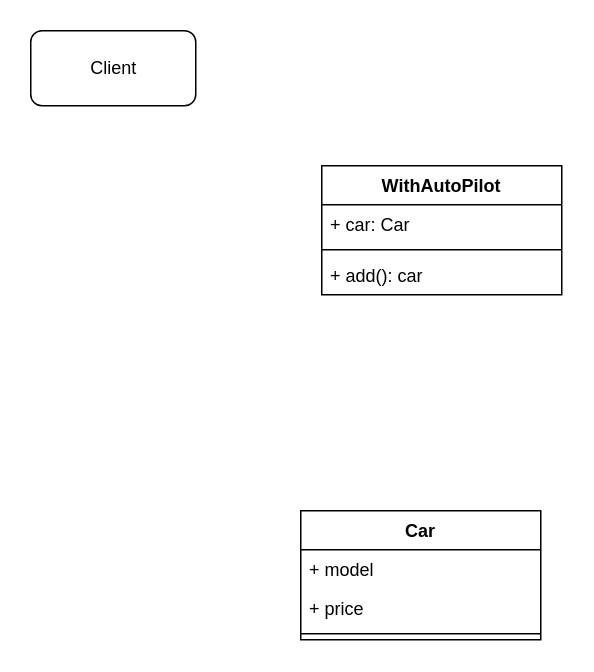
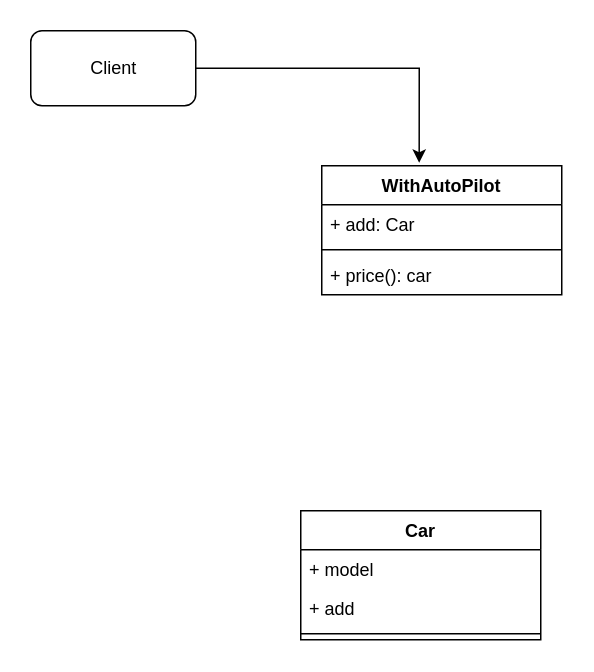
edge "Client" -> "WithAutoPilot": added
node "+ car: Car": label "+ car: Car" -> "+ add: Car"
node "+ add(): car": label "+ add(): car" -> "+ price(): car"
node "+ price": label "+ price" -> "+ add"
